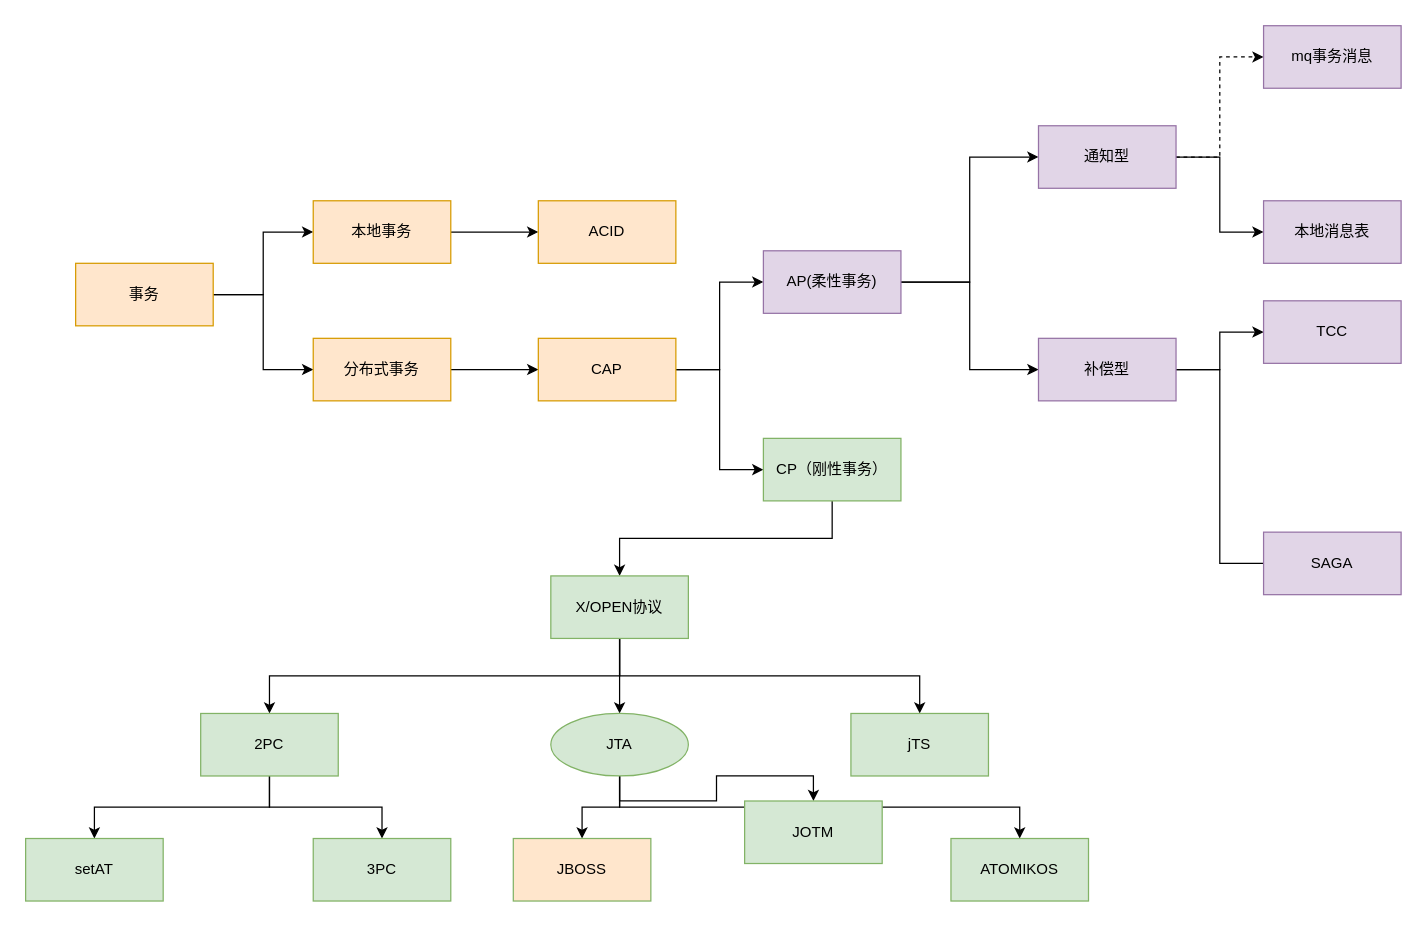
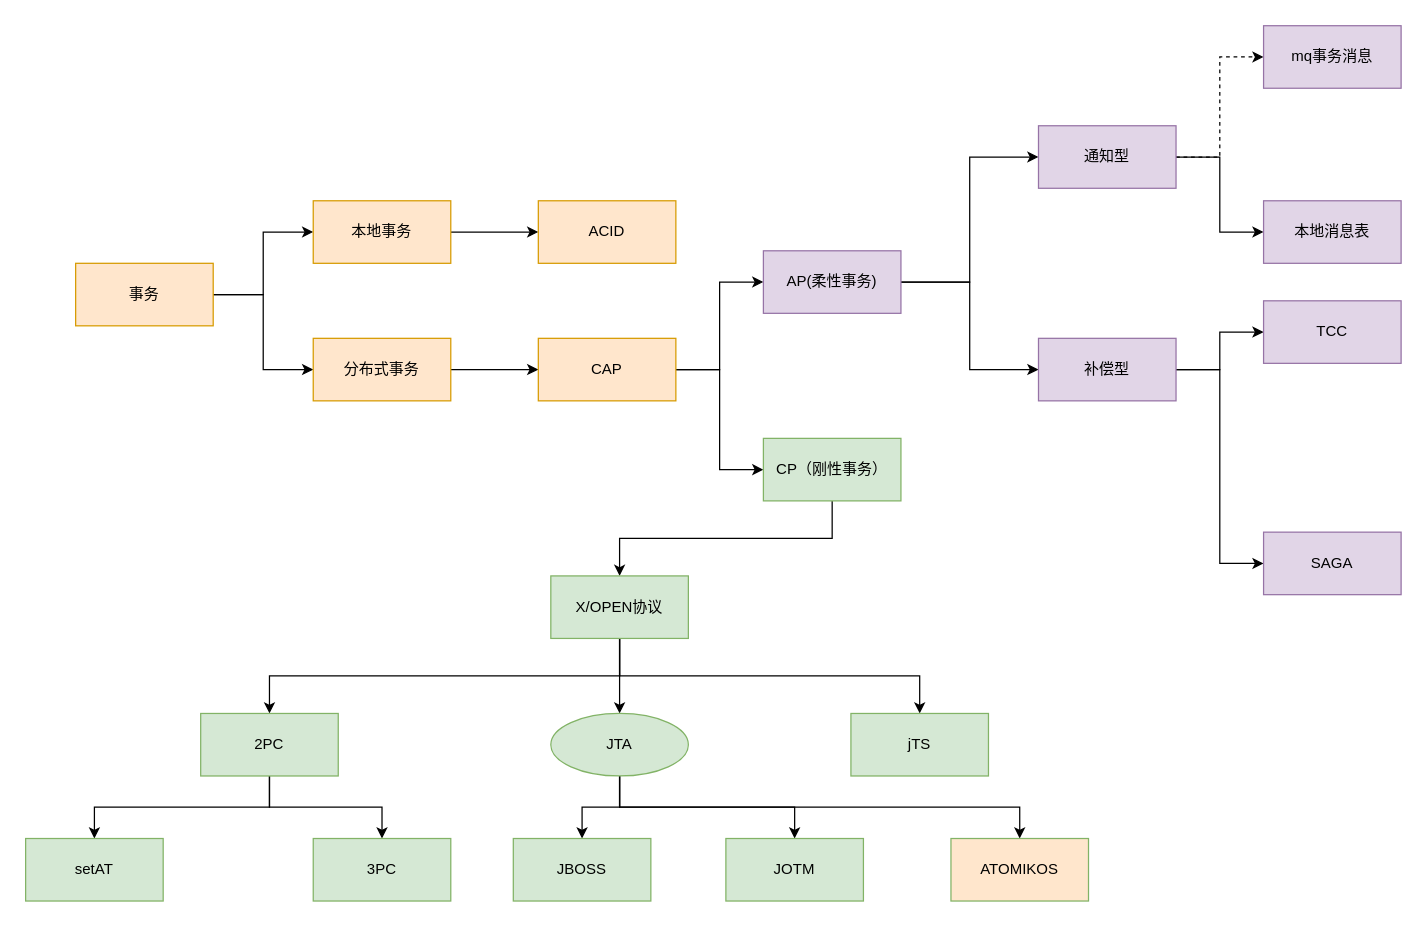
edge "补偿型" -- "SAGA": arrowhead none -> classic
node "JOTM": moved (813, 832) -> (794, 869)
node "JBOSS": fillcolor #ffe6cc -> #d5e8d4
node "ATOMIKOS": fillcolor #d5e8d4 -> #ffe6cc
